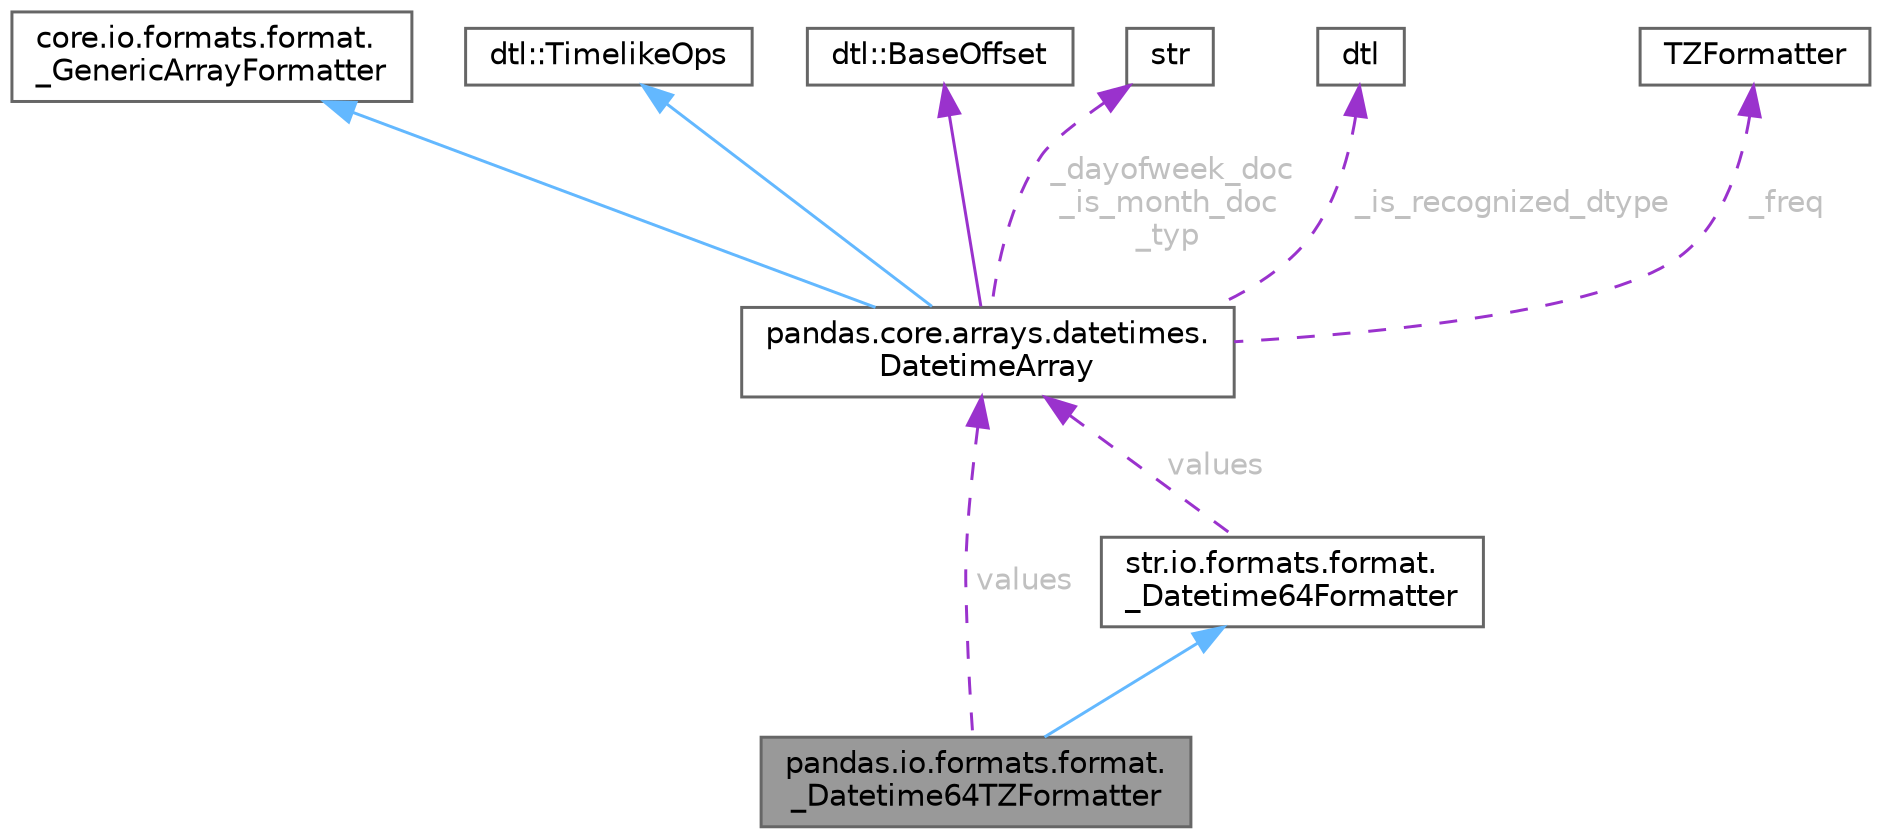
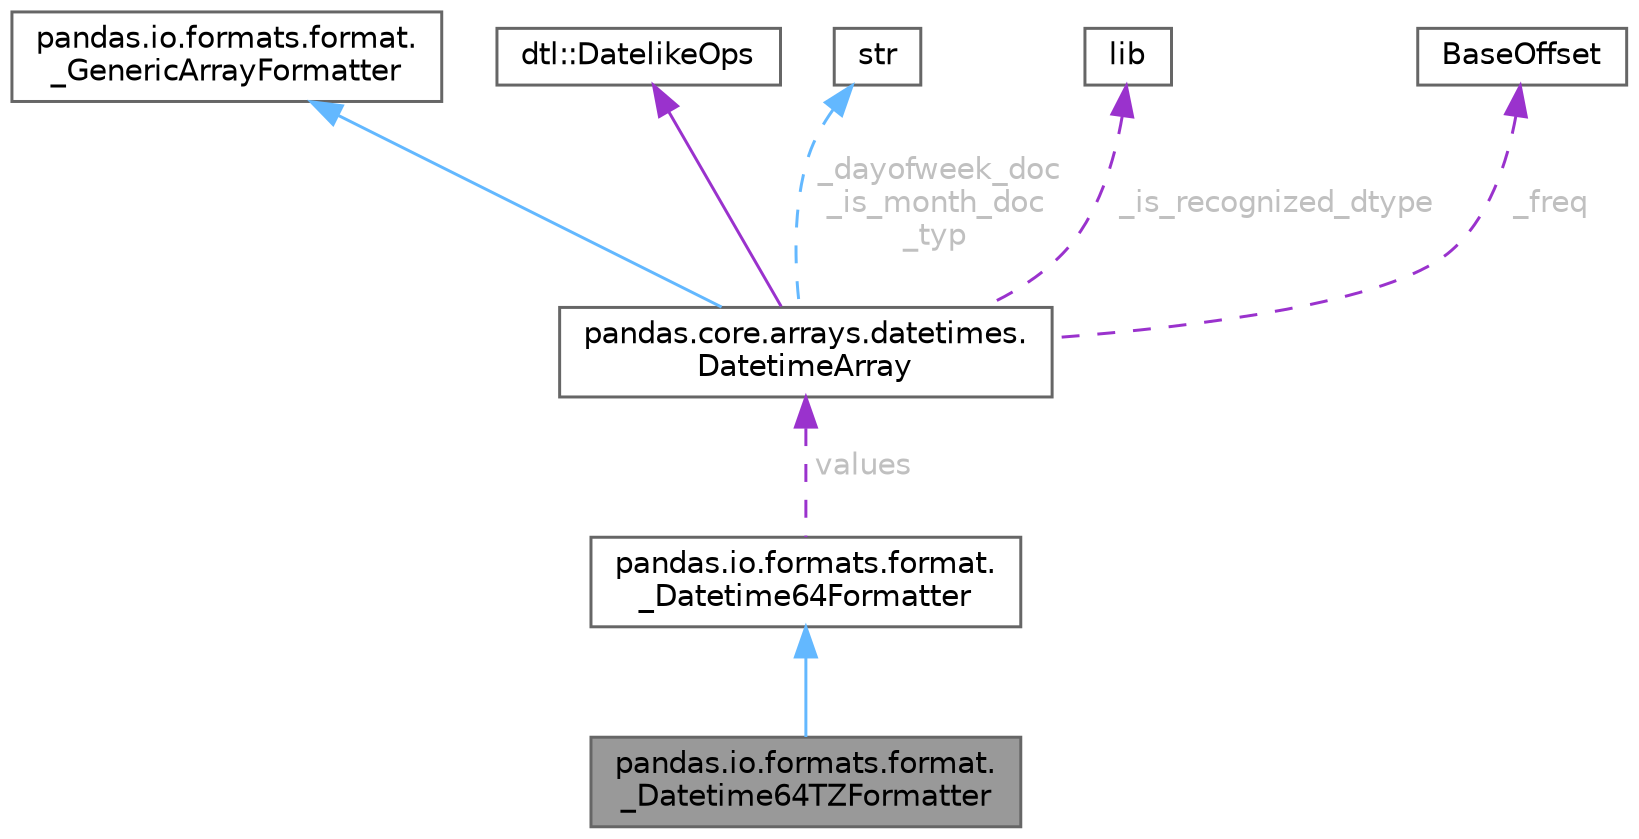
node "core.io.formats.format. _GenericArrayFormatter": label "core.io.formats.format. _GenericArrayFormatter" -> "pandas.io.formats.format. _GenericArrayFormatter"
node "dtl::TimelikeOps": removed
node "dtl::BaseOffset": label "dtl::BaseOffset" -> "dtl::DatelikeOps"
node "dtl": label "dtl" -> "lib"
node "TZFormatter": label "TZFormatter" -> "BaseOffset"
edge "pandas.core.arrays.datetimes. DatetimeArray" -> "str": color darkorchid3 -> steelblue1
edge "pandas.io.formats.format. _Datetime64TZFormatter" -> "pandas.core.arrays.datetimes. DatetimeArray": removed, label "values"
node "str.io.formats.format. _Datetime64Formatter": label "str.io.formats.format. _Datetime64Formatter" -> "pandas.io.formats.format. _Datetime64Formatter"
